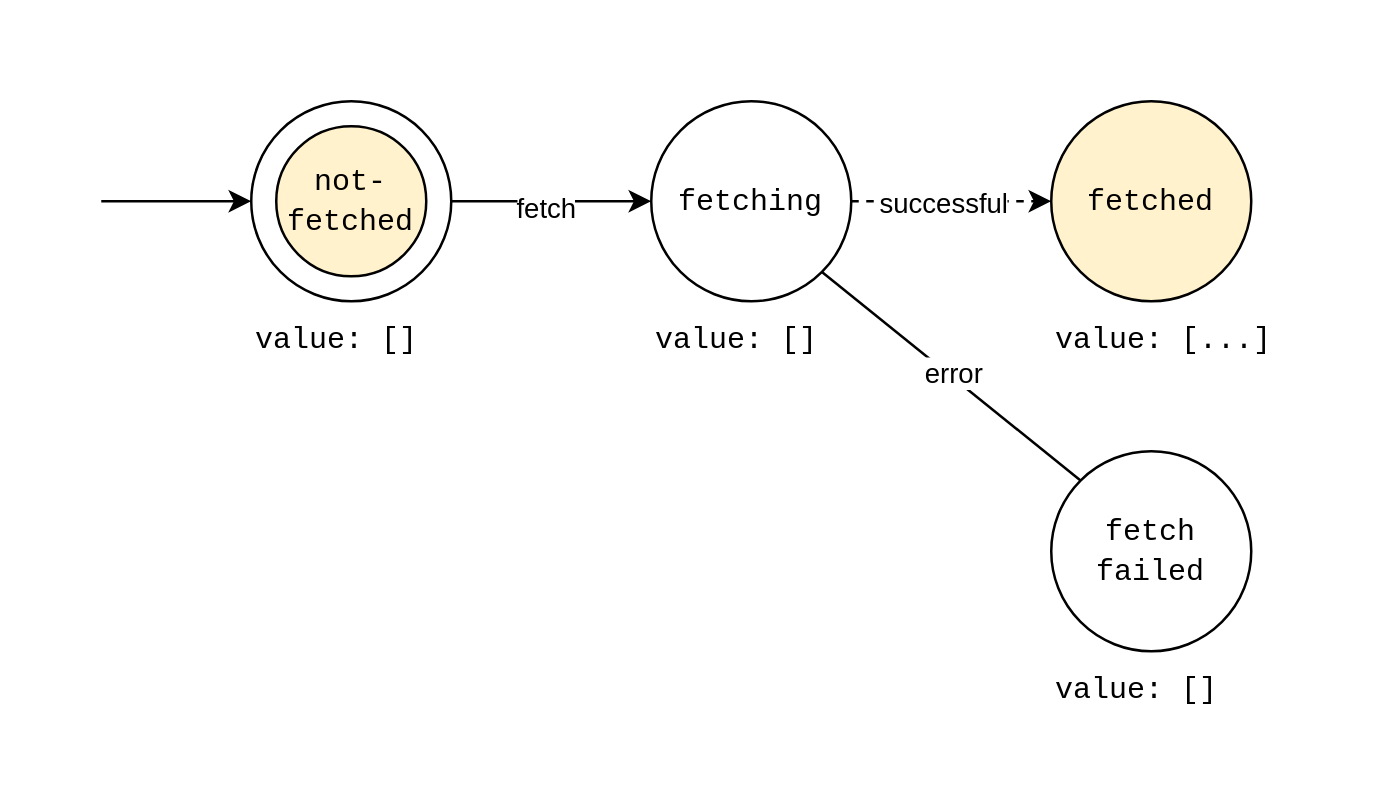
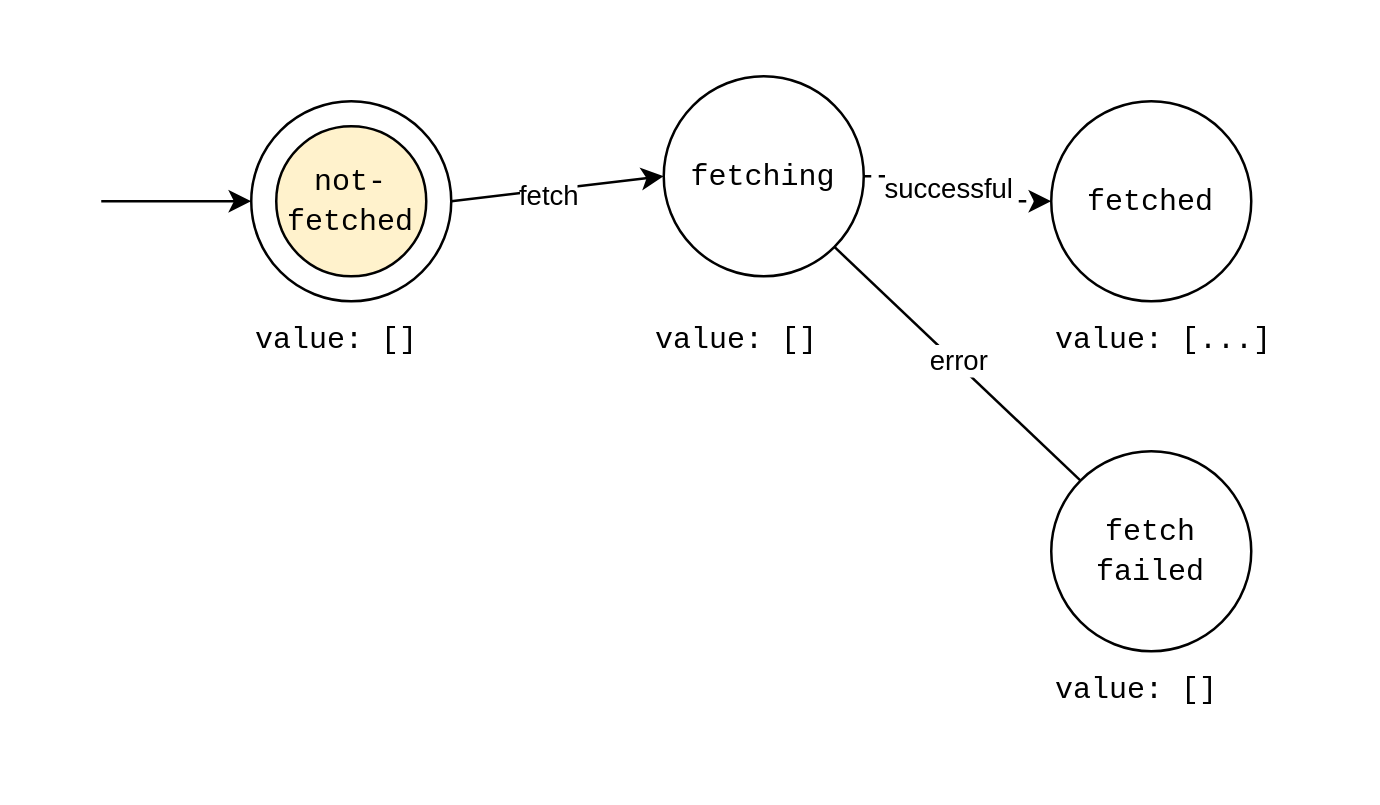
node "fetching": moved (751, 201) -> (764, 176)
node "fetched": fillcolor #fff2cc -> #ffffff
